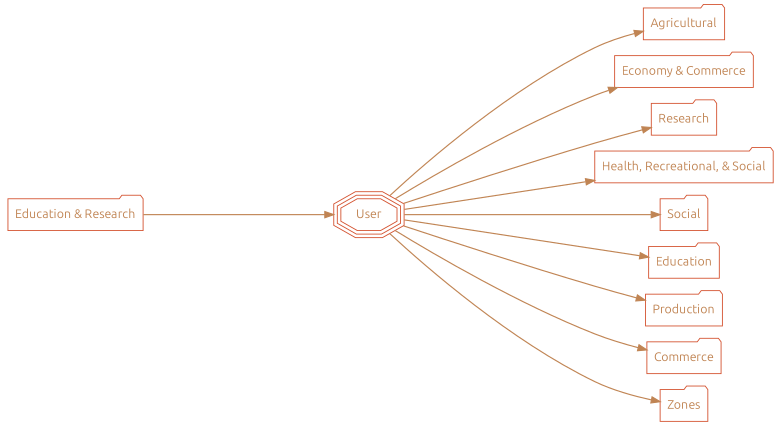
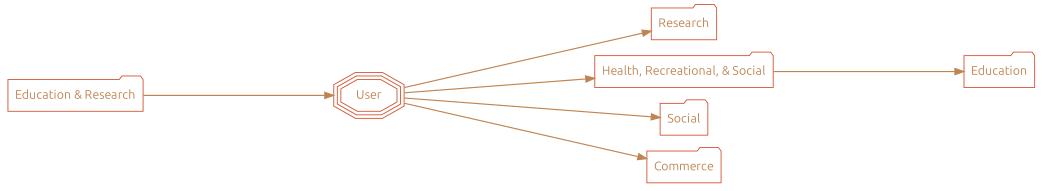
node "Agricultural": removed
node "Economy & Commerce": removed
edge "User" -> "Education": now "Health, Recreational, & Social" -> "Education"
node "Production": removed
node "Zones": removed
